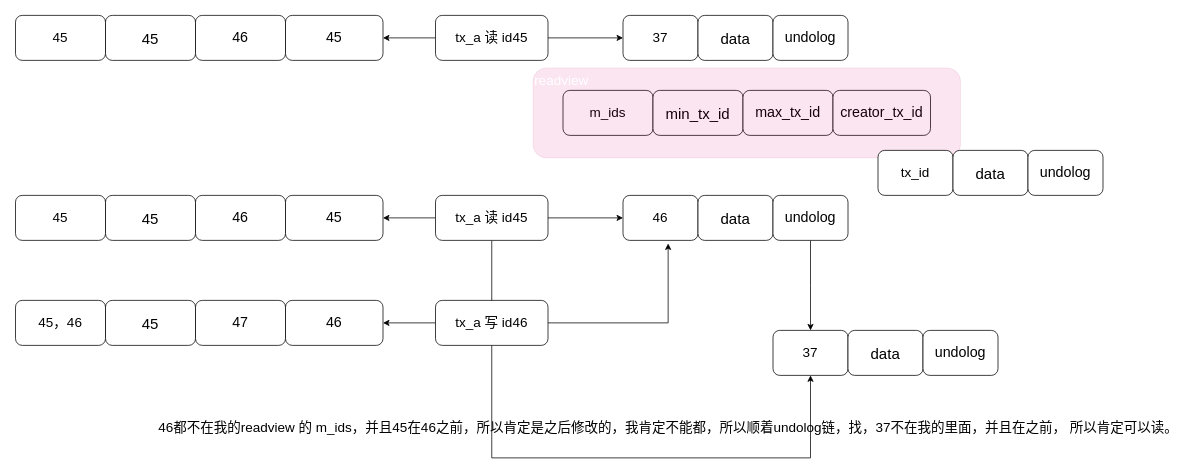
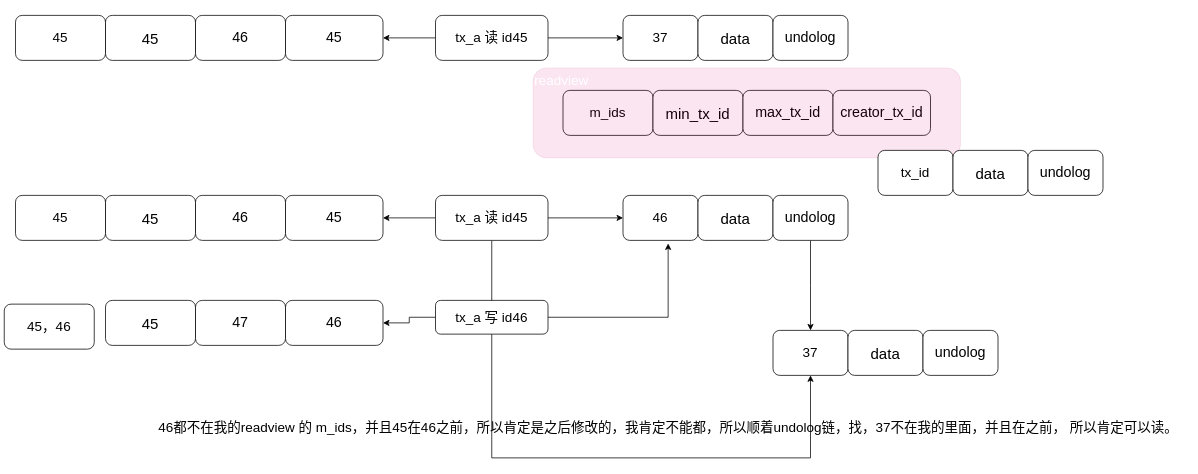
node "45，46": moved (60, 323) -> (49, 327)
node "tx_a 写 id46": size 113x45 -> 113x34
